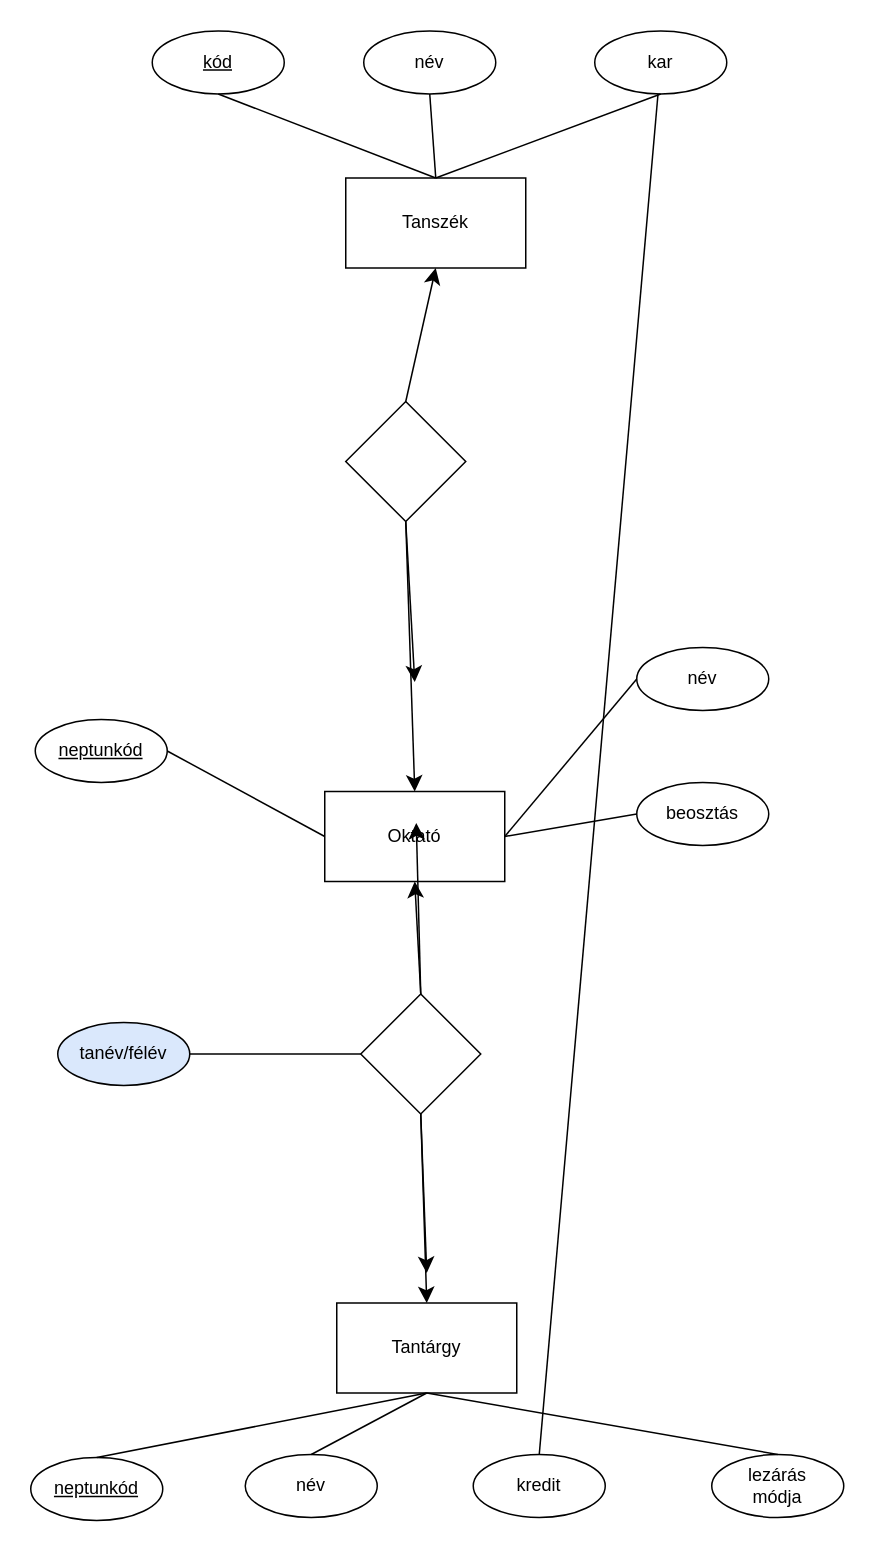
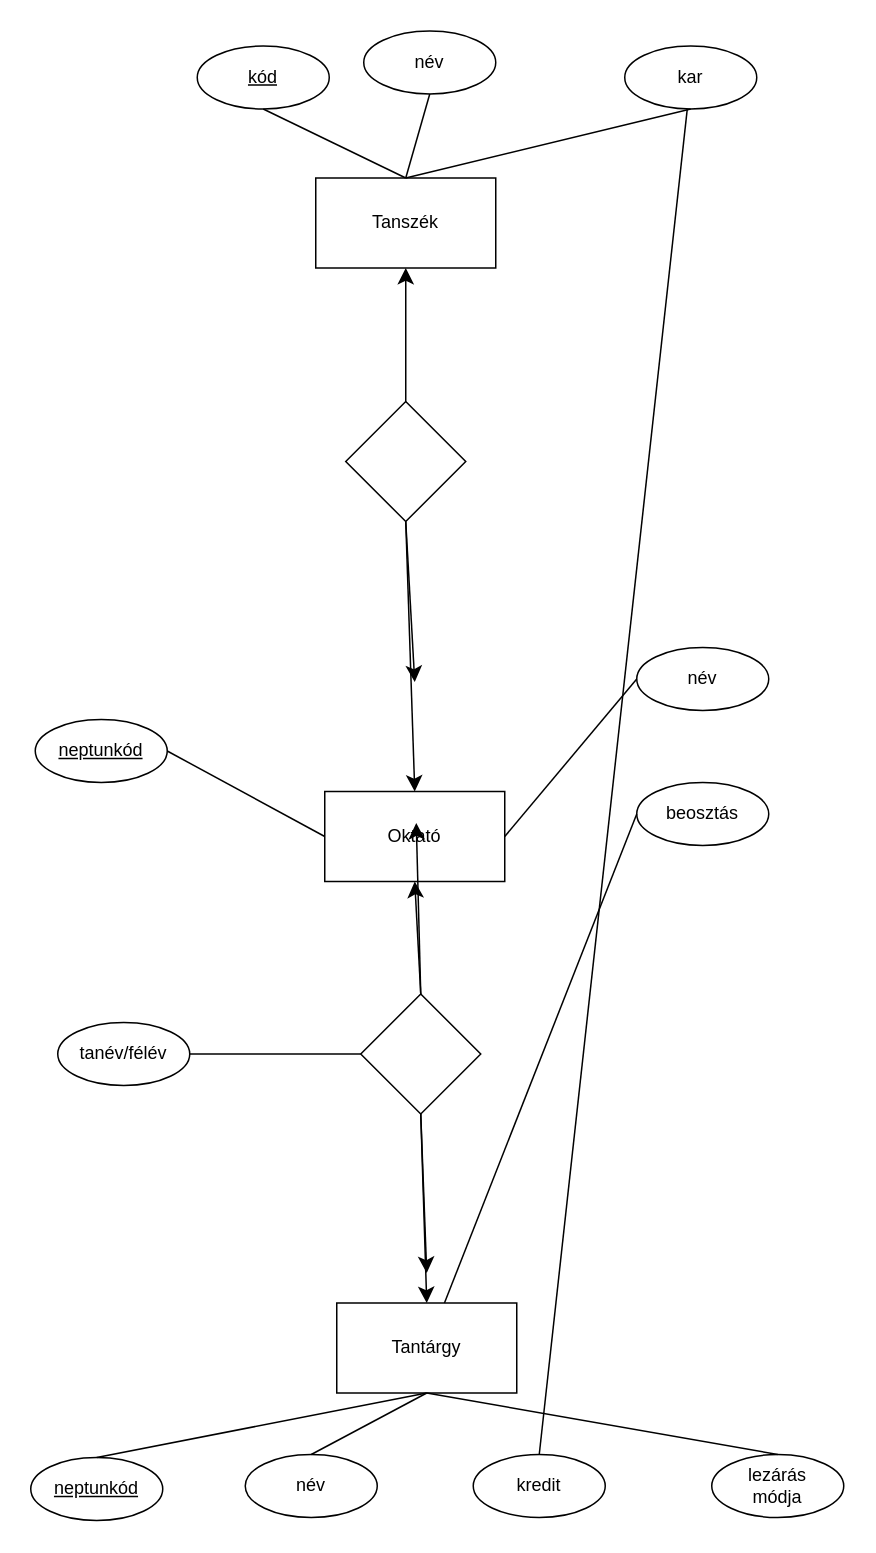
node "kód": moved (218, 62) -> (263, 77)
node "kar": moved (661, 62) -> (691, 77)
node "Tanszék": moved (436, 223) -> (406, 223)
edge "beosztás" -- "Oktató": now "beosztás" -- "Tantárgy"
node "tanév/félév": fillcolor #dae8fc -> #ffffff
